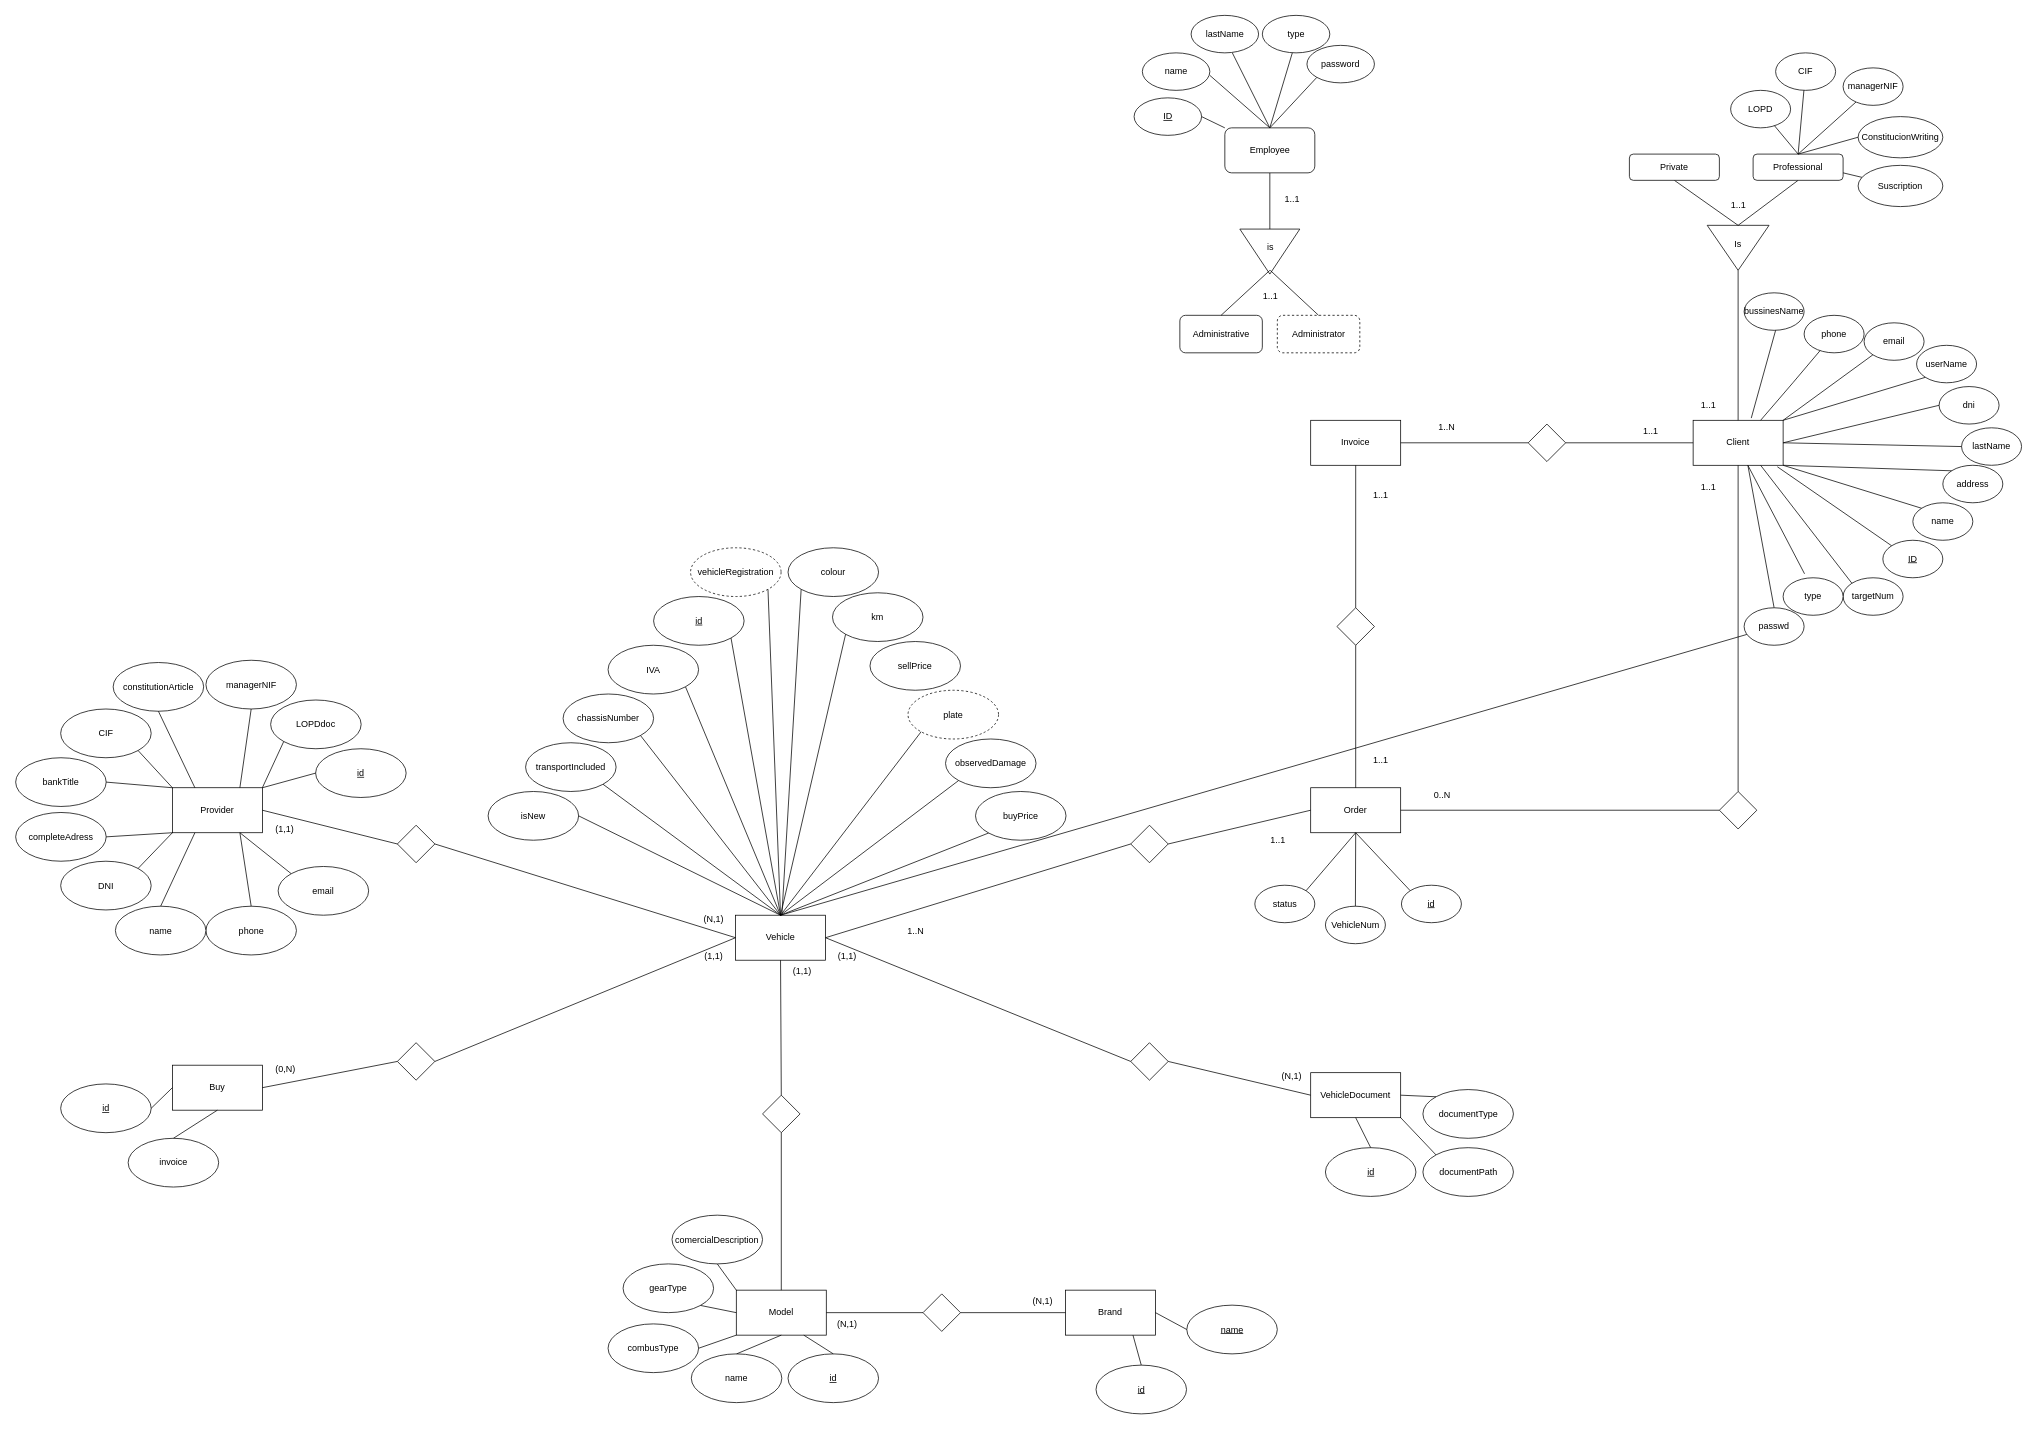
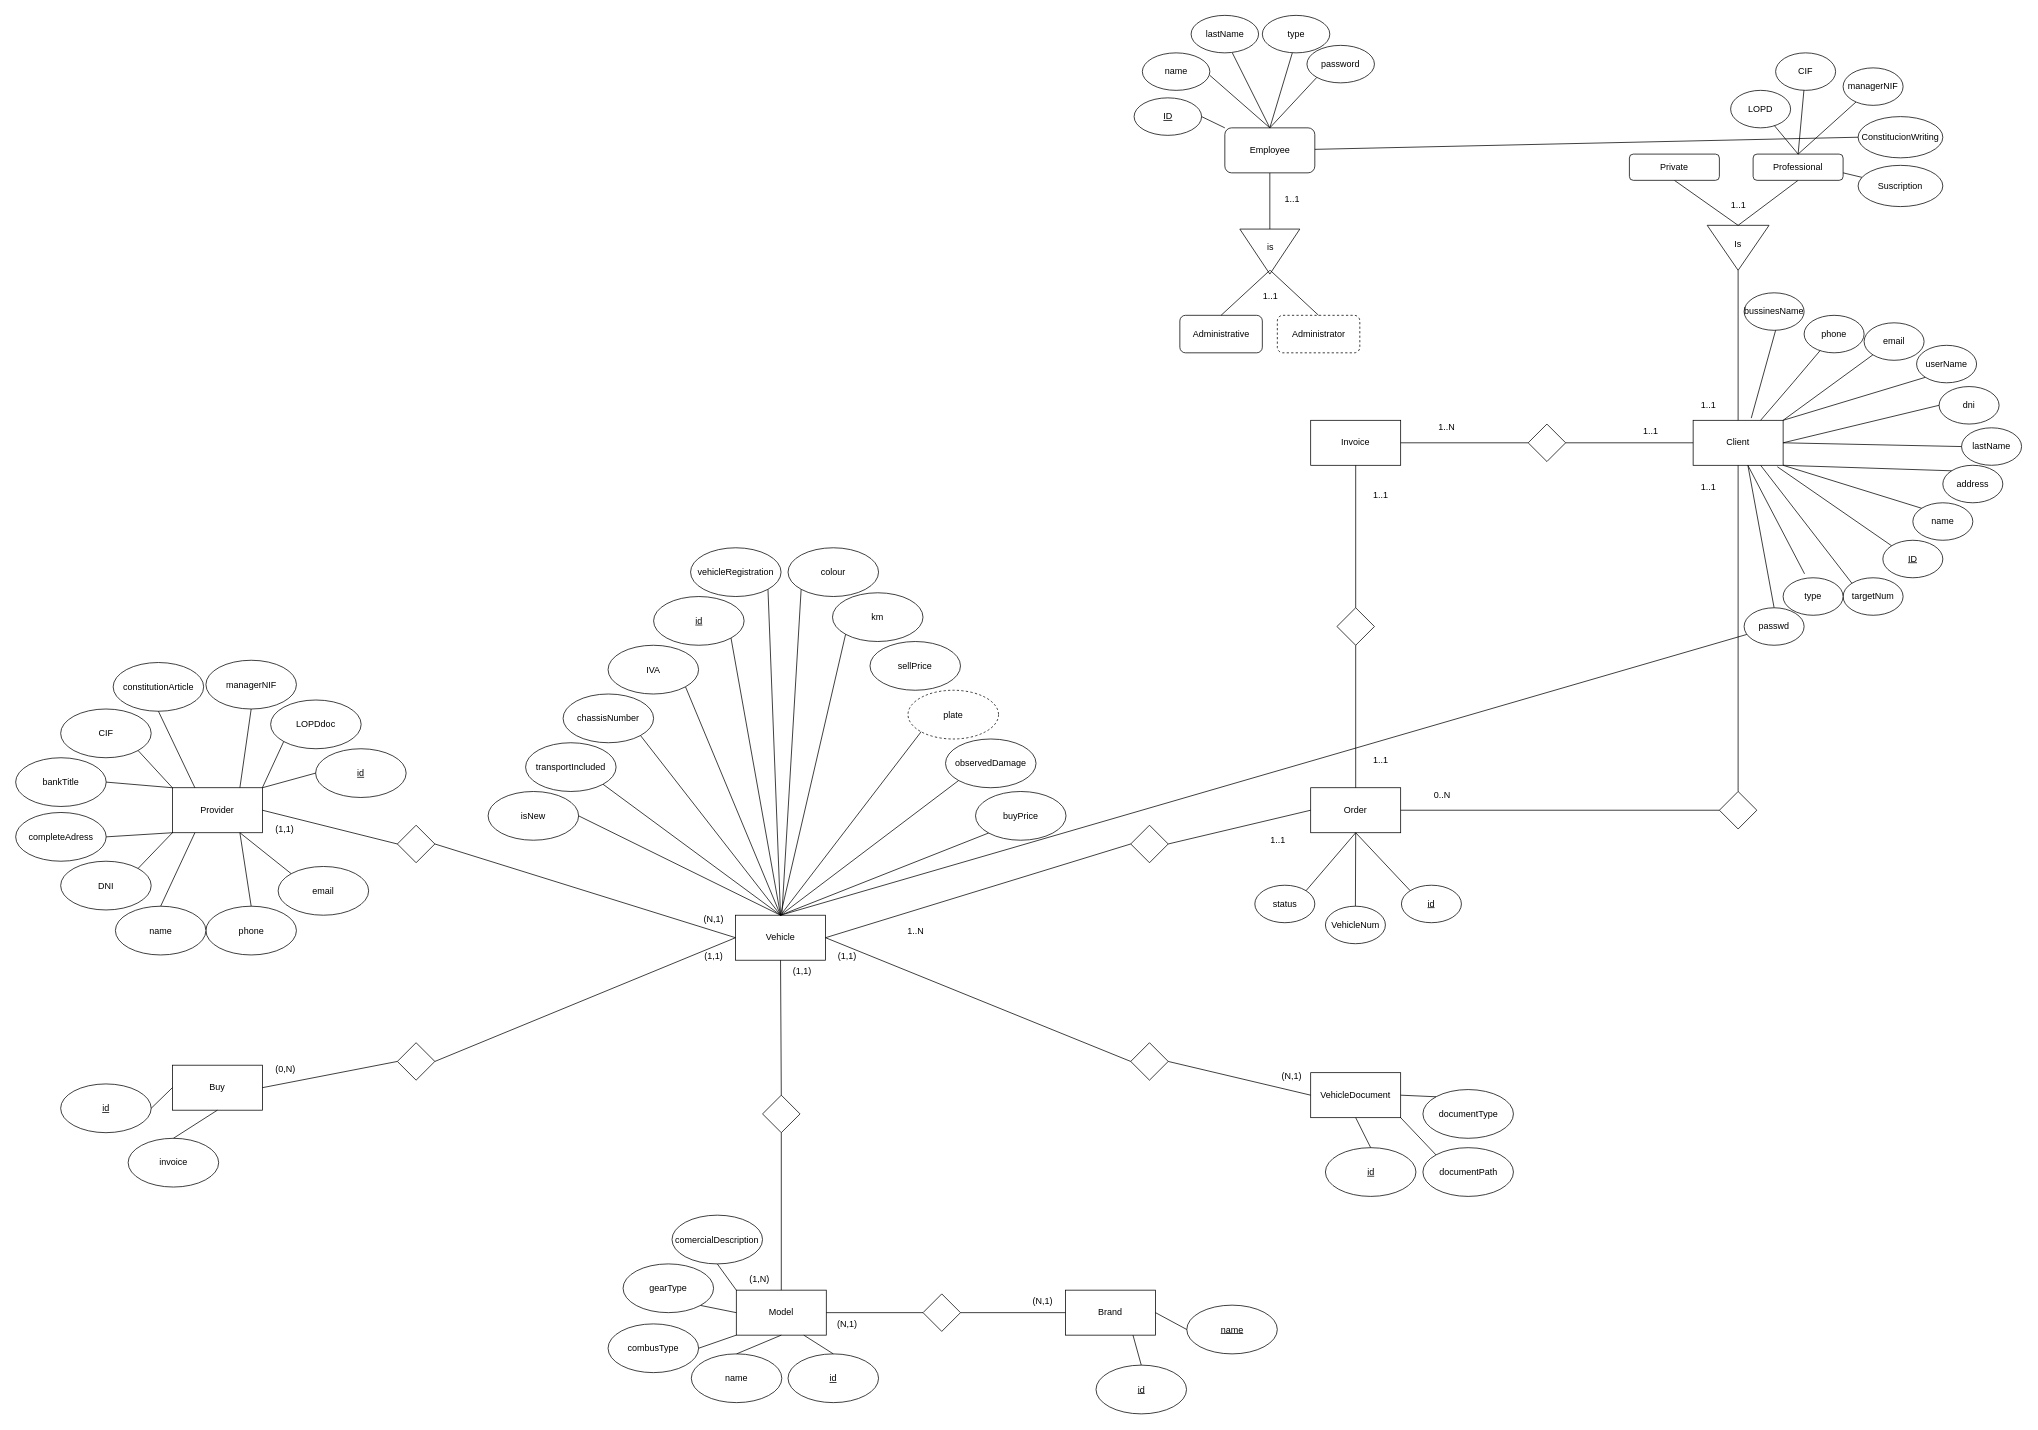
edge "ConstitucionWriting" -- "Professional": now "ConstitucionWriting" -- "Employee"
node "vehicleRegistration": style dashed -> solid
node "(1,N)": added
